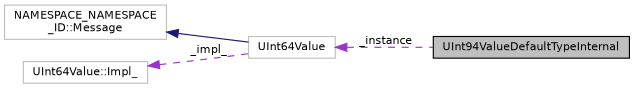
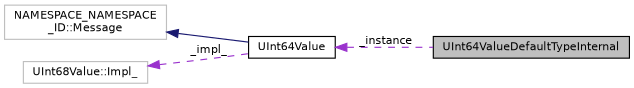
node "UInt64Value": color grey75 -> black
node "UInt94ValueDefaultTypeInternal": label "UInt94ValueDefaultTypeInternal" -> "UInt64ValueDefaultTypeInternal"
node "UInt64Value::Impl_": label "UInt64Value::Impl_" -> "UInt68Value::Impl_"
